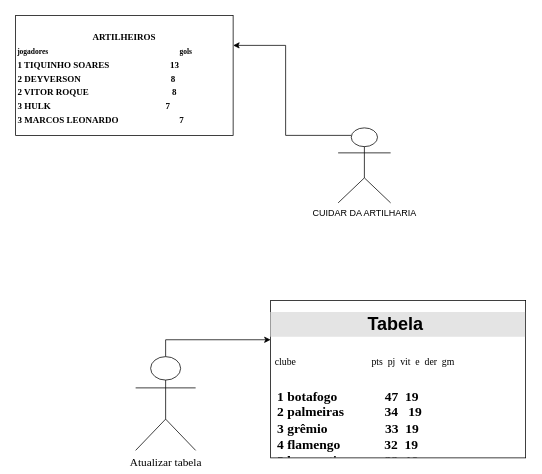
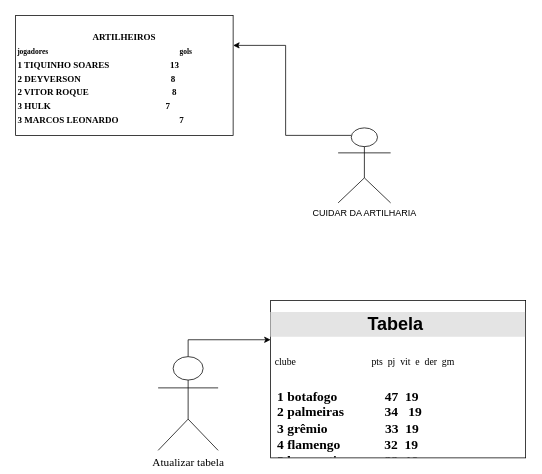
node "Atualizar tabela": moved (165, 404) -> (188, 404)
